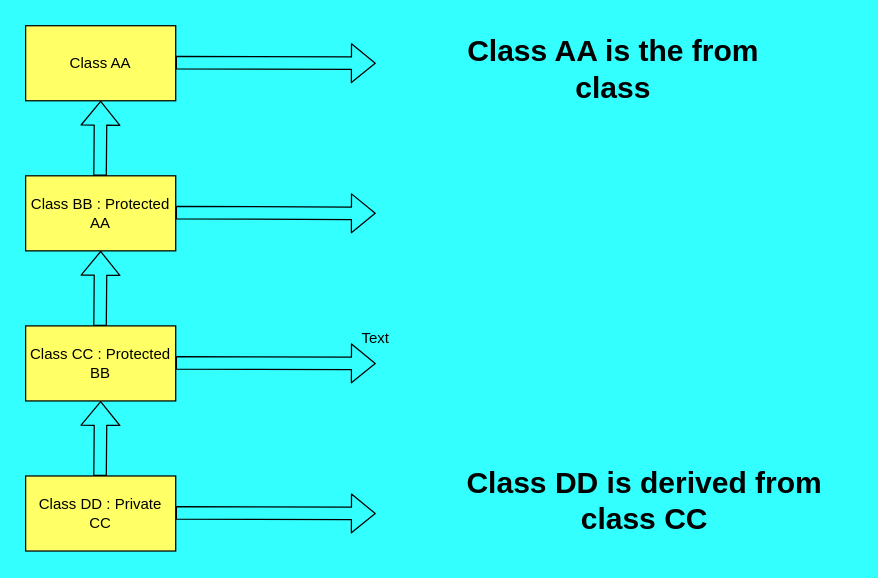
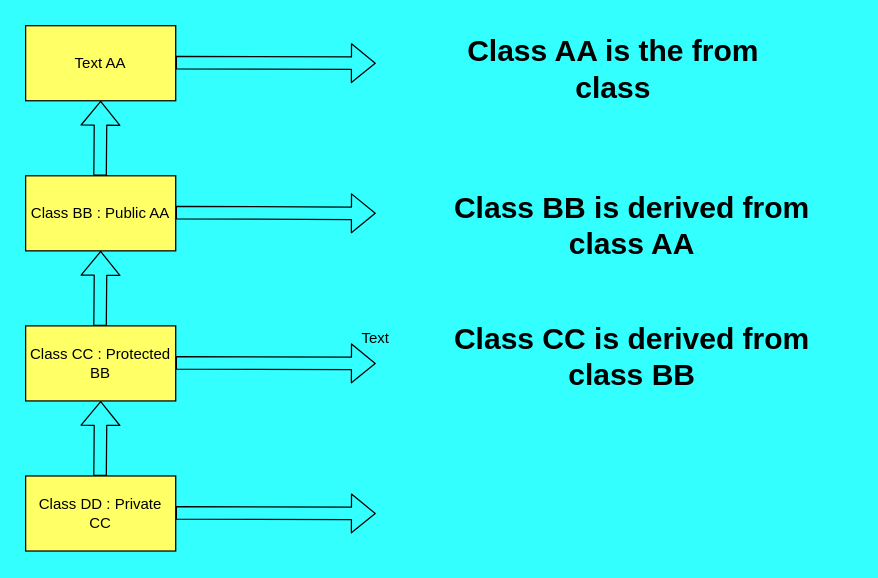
node "Class AA": label "Class AA" -> "Text AA"
node "Class BB : Protected AA": label "Class BB : Protected AA" -> "Class BB : Public AA"
node "Class BB is derived from class AA": added
node "Class CC is derived from class BB": added
node "Class DD is derived from class CC": removed
